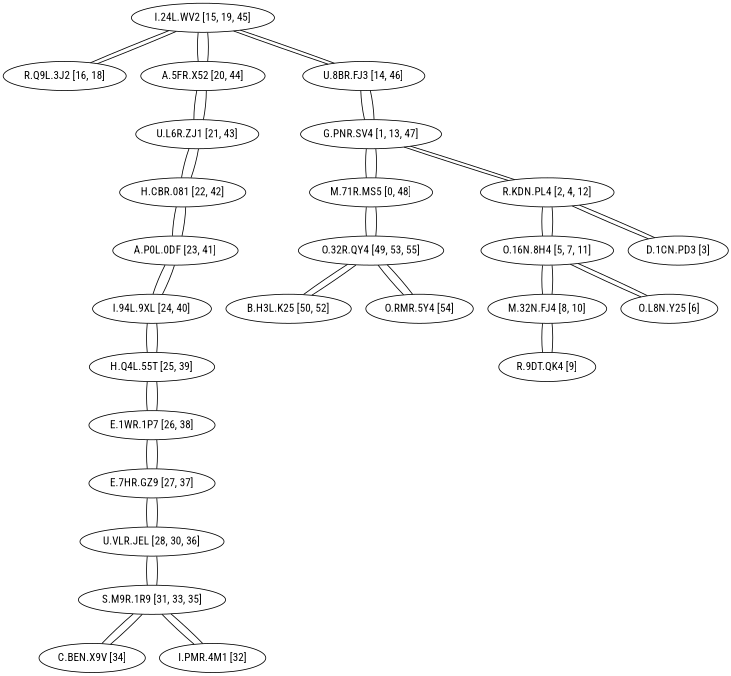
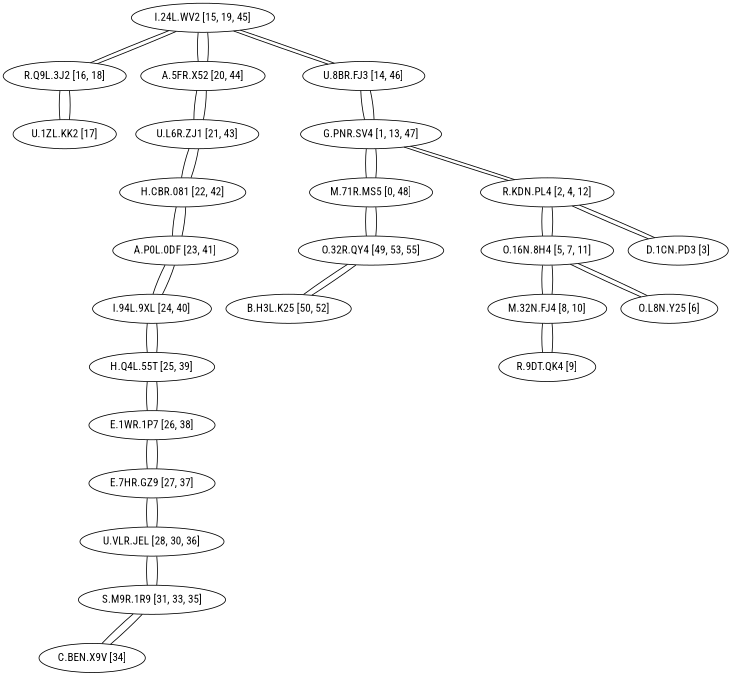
node "U.1ZL.KK2 [17]": added
node "O.RMR.5Y4 [54]": removed
node "I.PMR.4M1 [32]": removed
